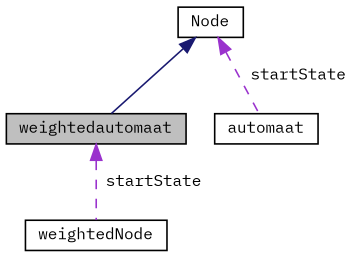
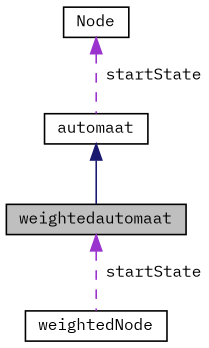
edge "weightedautomaat" -> "Node": now "weightedautomaat" -> "automaat"
